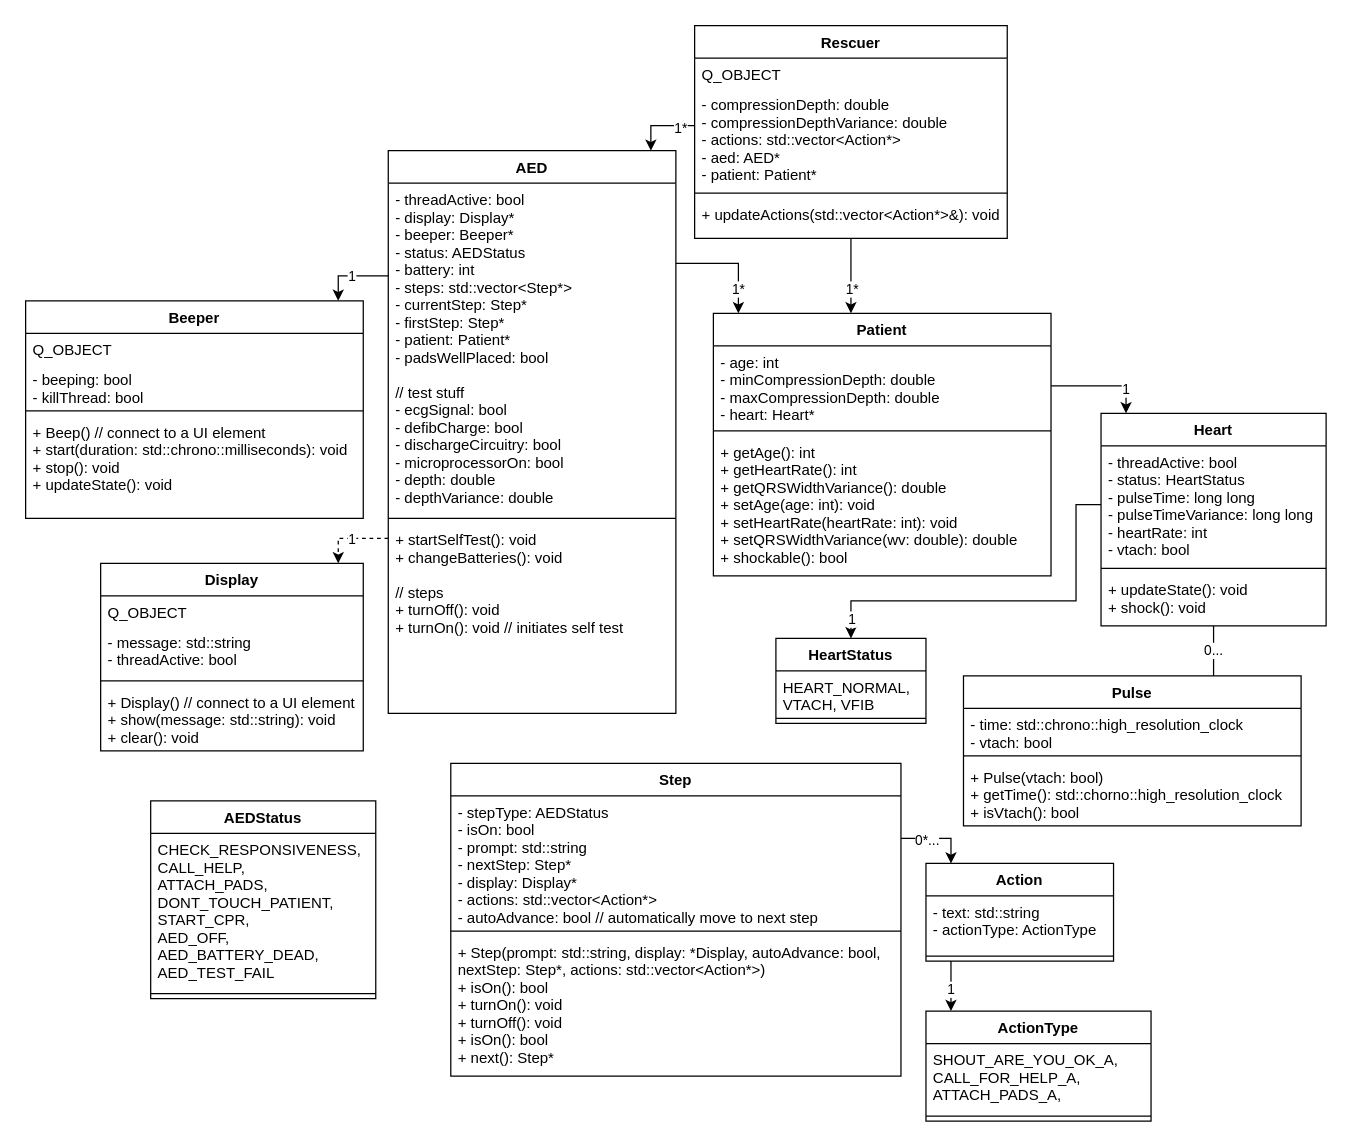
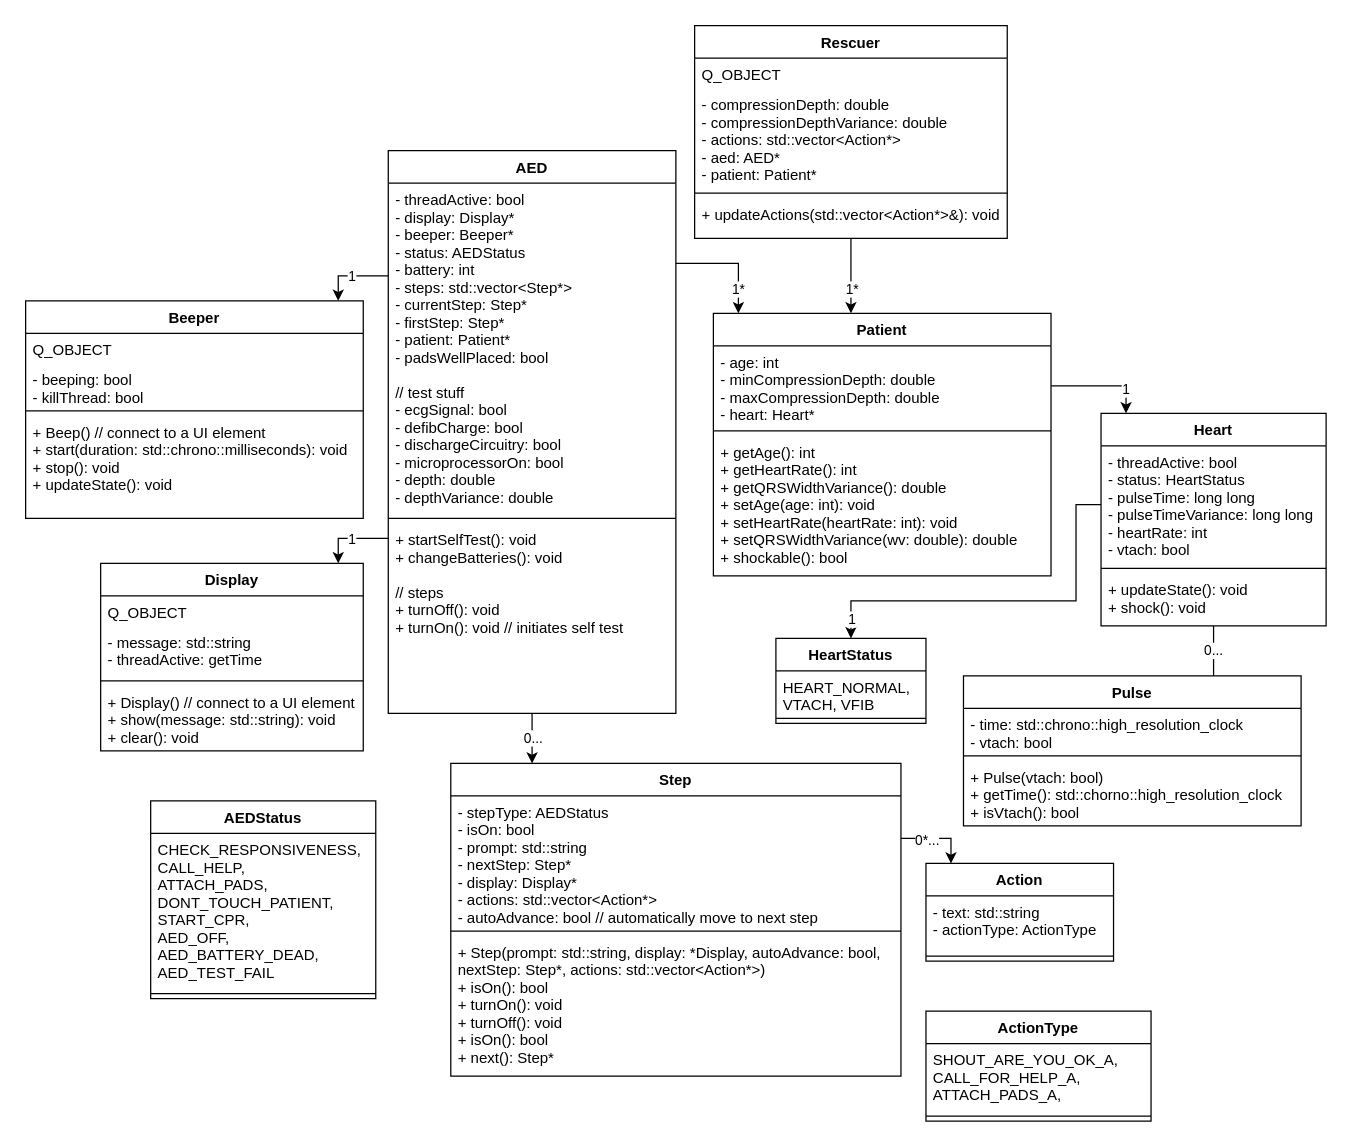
edge "Rescuer" -> "AED": removed, label "1*"
edge "AED" -> "Display": style dashed -> solid
node "- message: std::string - threadActive: bool": label "- message: std::string - threadActive: bool" -> "- message: std::string - threadActive: getTime"
edge "AED" -> "Step": added, label "0..."
edge "Action" -> "ActionType": removed, label "1"
